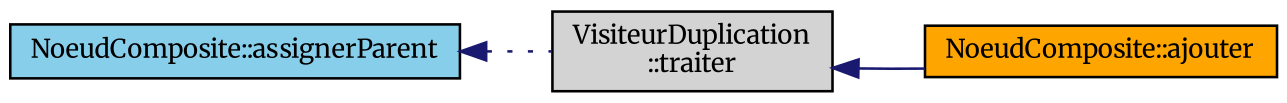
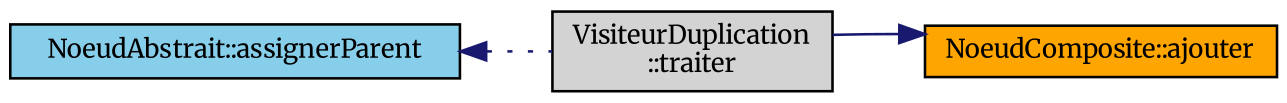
node "NoeudComposite::assignerParent": label "NoeudComposite::assignerParent" -> "NoeudAbstrait::assignerParent"
edge "NoeudComposite::ajouter" -> "VisiteurDuplication ::traiter": reversed
